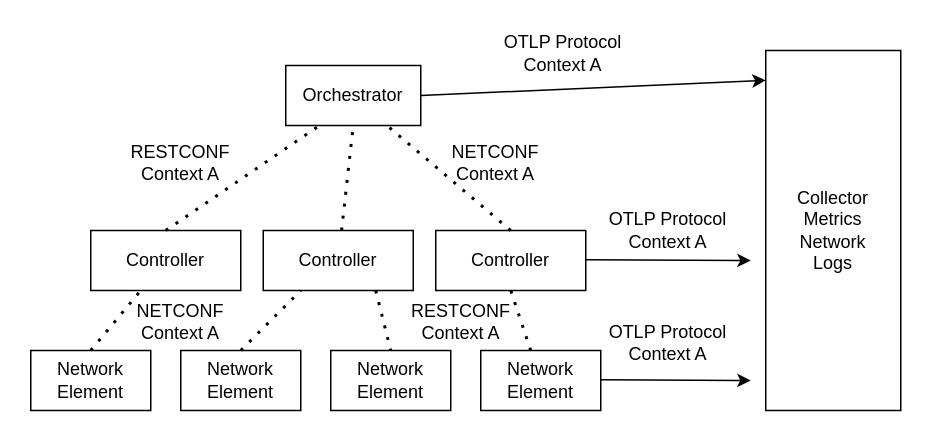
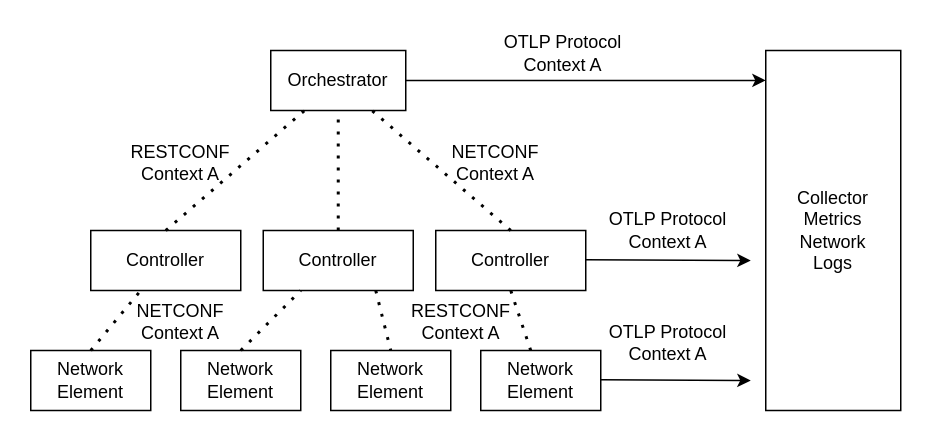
node "Orchestrator": moved (353, 95) -> (338, 80)
